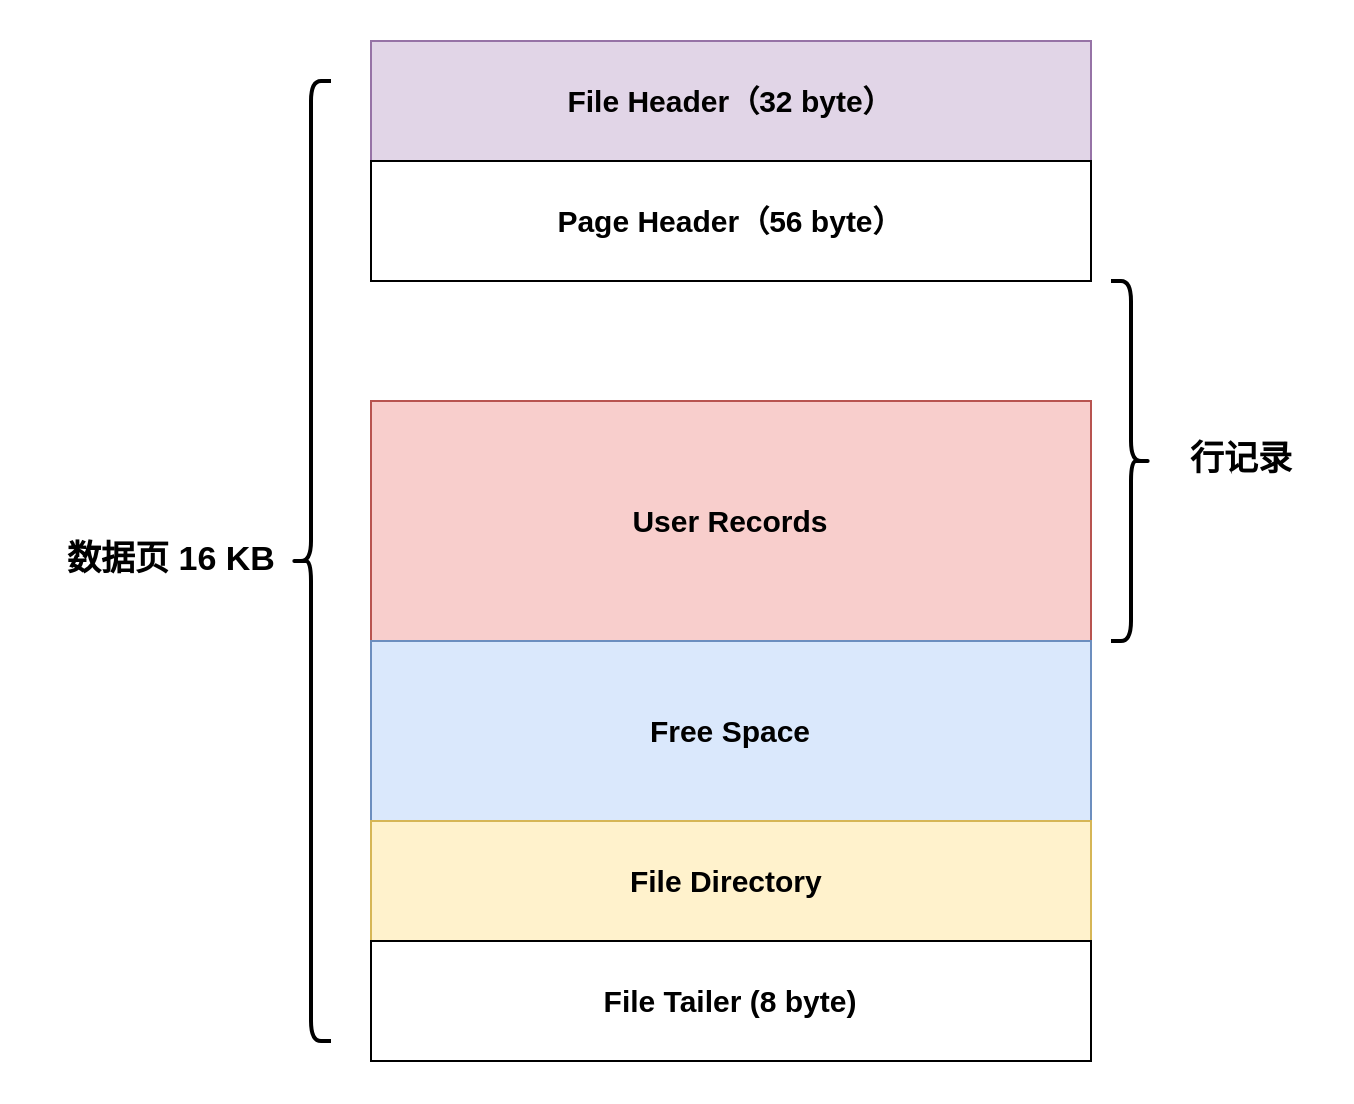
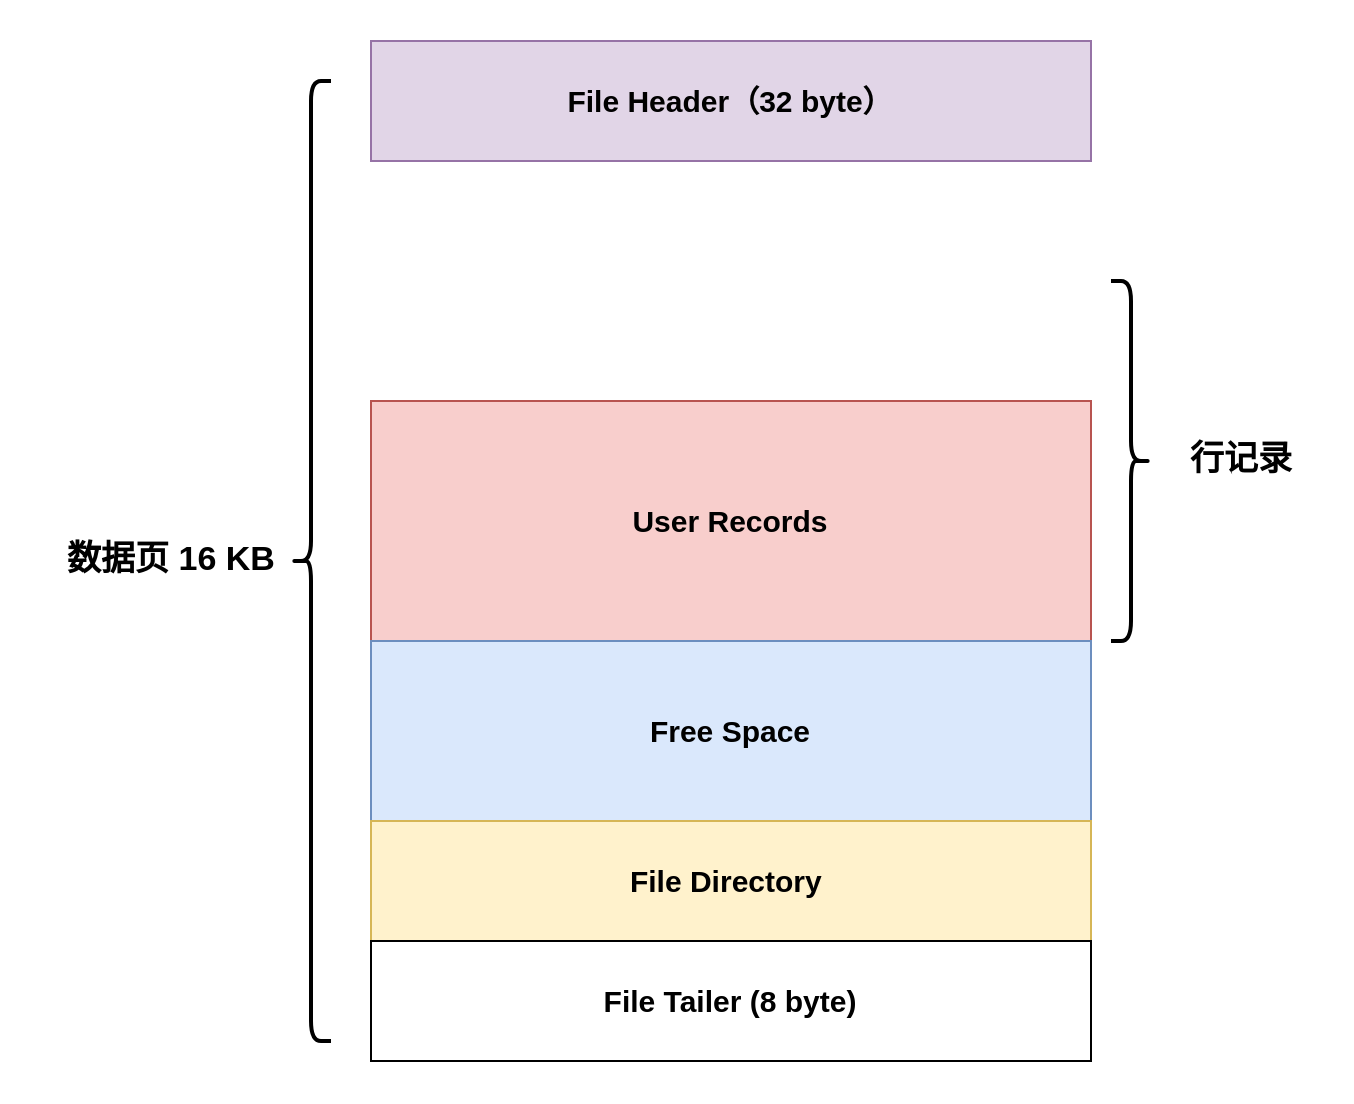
node "Page Header（56 byte）": removed
